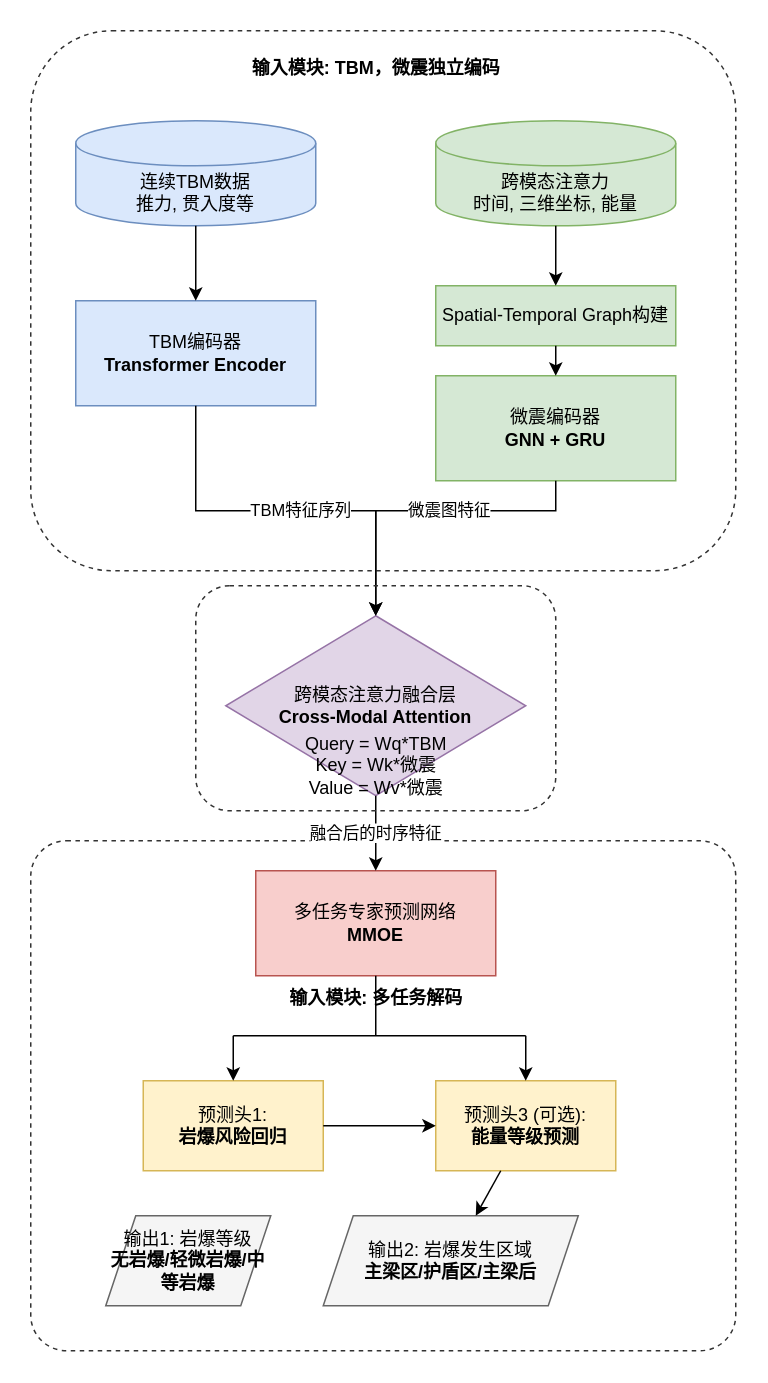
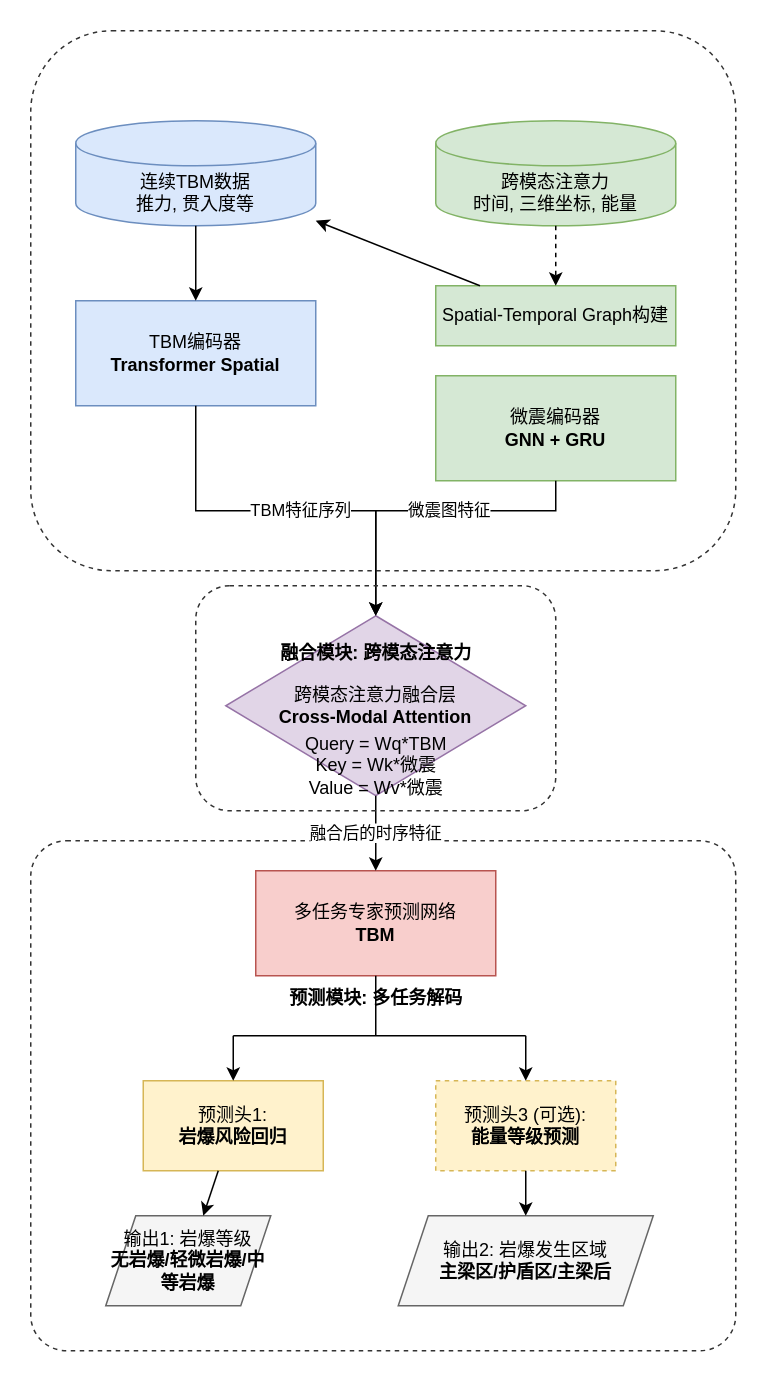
node "输入模块: TBM，微震独立编码": removed
edge "跨模态注意力 时间, 三维坐标, 能量" -> "Spatial-Temporal Graph构建": style solid -> dashed
node "TBM编码器 Transformer Encoder": label "TBM编码器 Transformer Encoder" -> "TBM编码器 Transformer Spatial"
edge "Spatial-Temporal Graph构建" -> "微震编码器 GNN + GRU": now "Spatial-Temporal Graph构建" -> "连续TBM数据 推力, 贯入度等"
node "融合模块: 跨模态注意力": added
node "多任务专家预测网络 MMOE": label "多任务专家预测网络 MMOE" -> "多任务专家预测网络 TBM"
node "输入模块: 多任务解码": label "输入模块: 多任务解码" -> "预测模块: 多任务解码"
edge "预测头1: 岩爆风险回归" -> "预测头3 (可选): 能量等级预测": now "预测头1: 岩爆风险回归" -> "输出1: 岩爆等级 无岩爆/轻微岩爆/中等岩爆"
node "预测头3 (可选): 能量等级预测": style solid -> dashed
node "输出2: 岩爆发生区域 主梁区/护盾区/主梁后": moved (451, 1261) -> (526, 1261)
